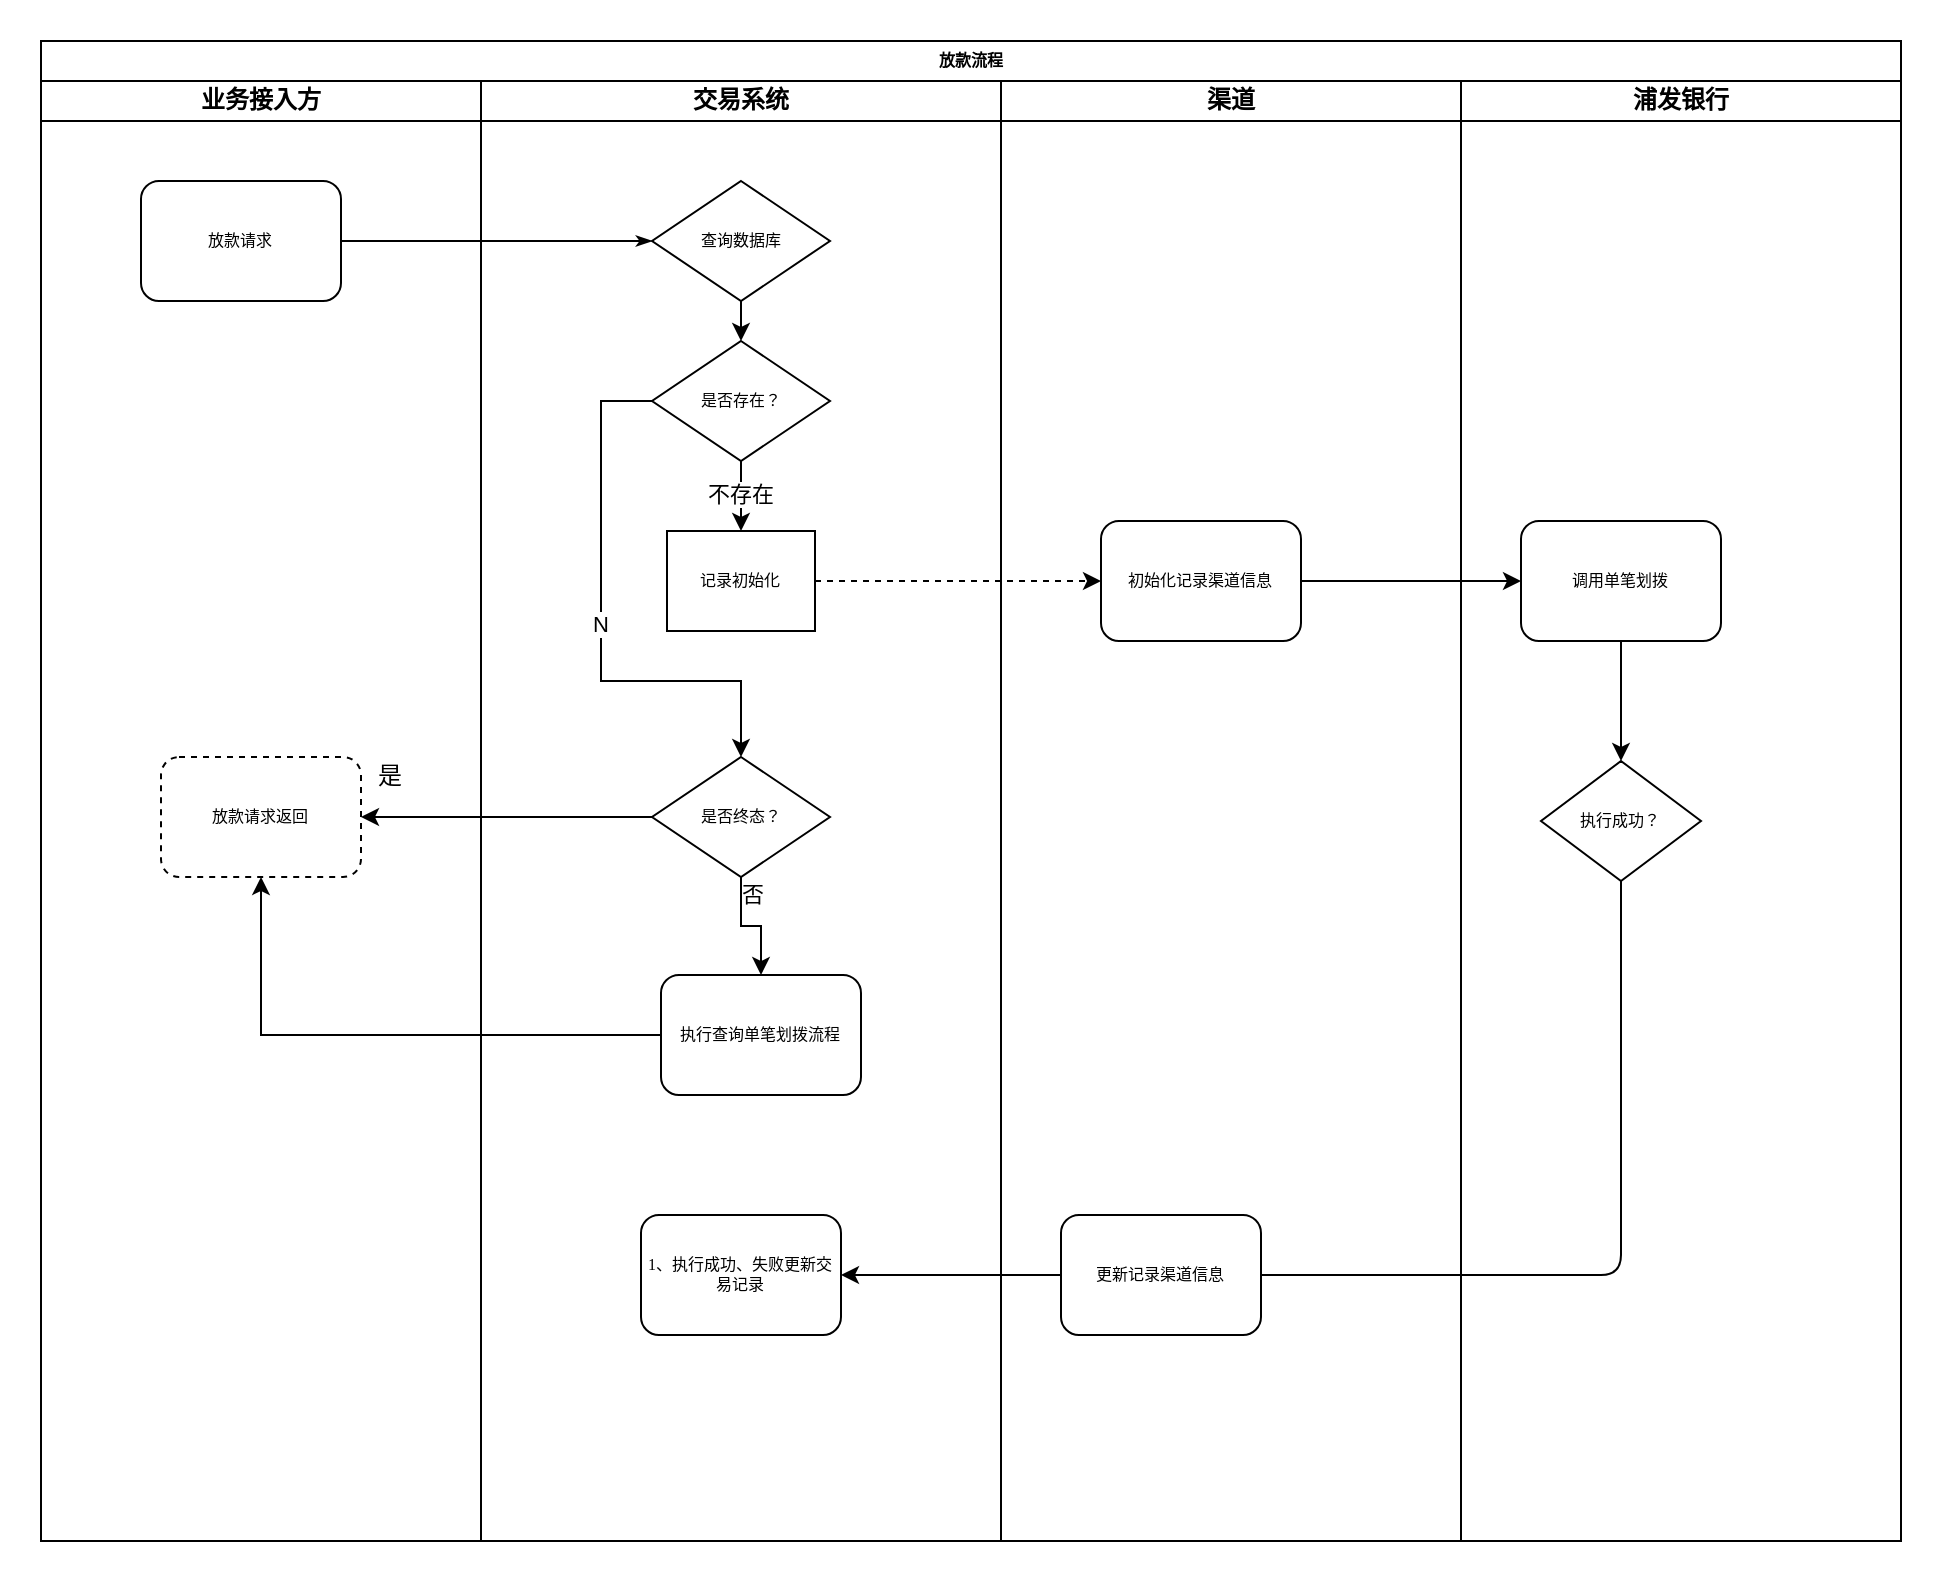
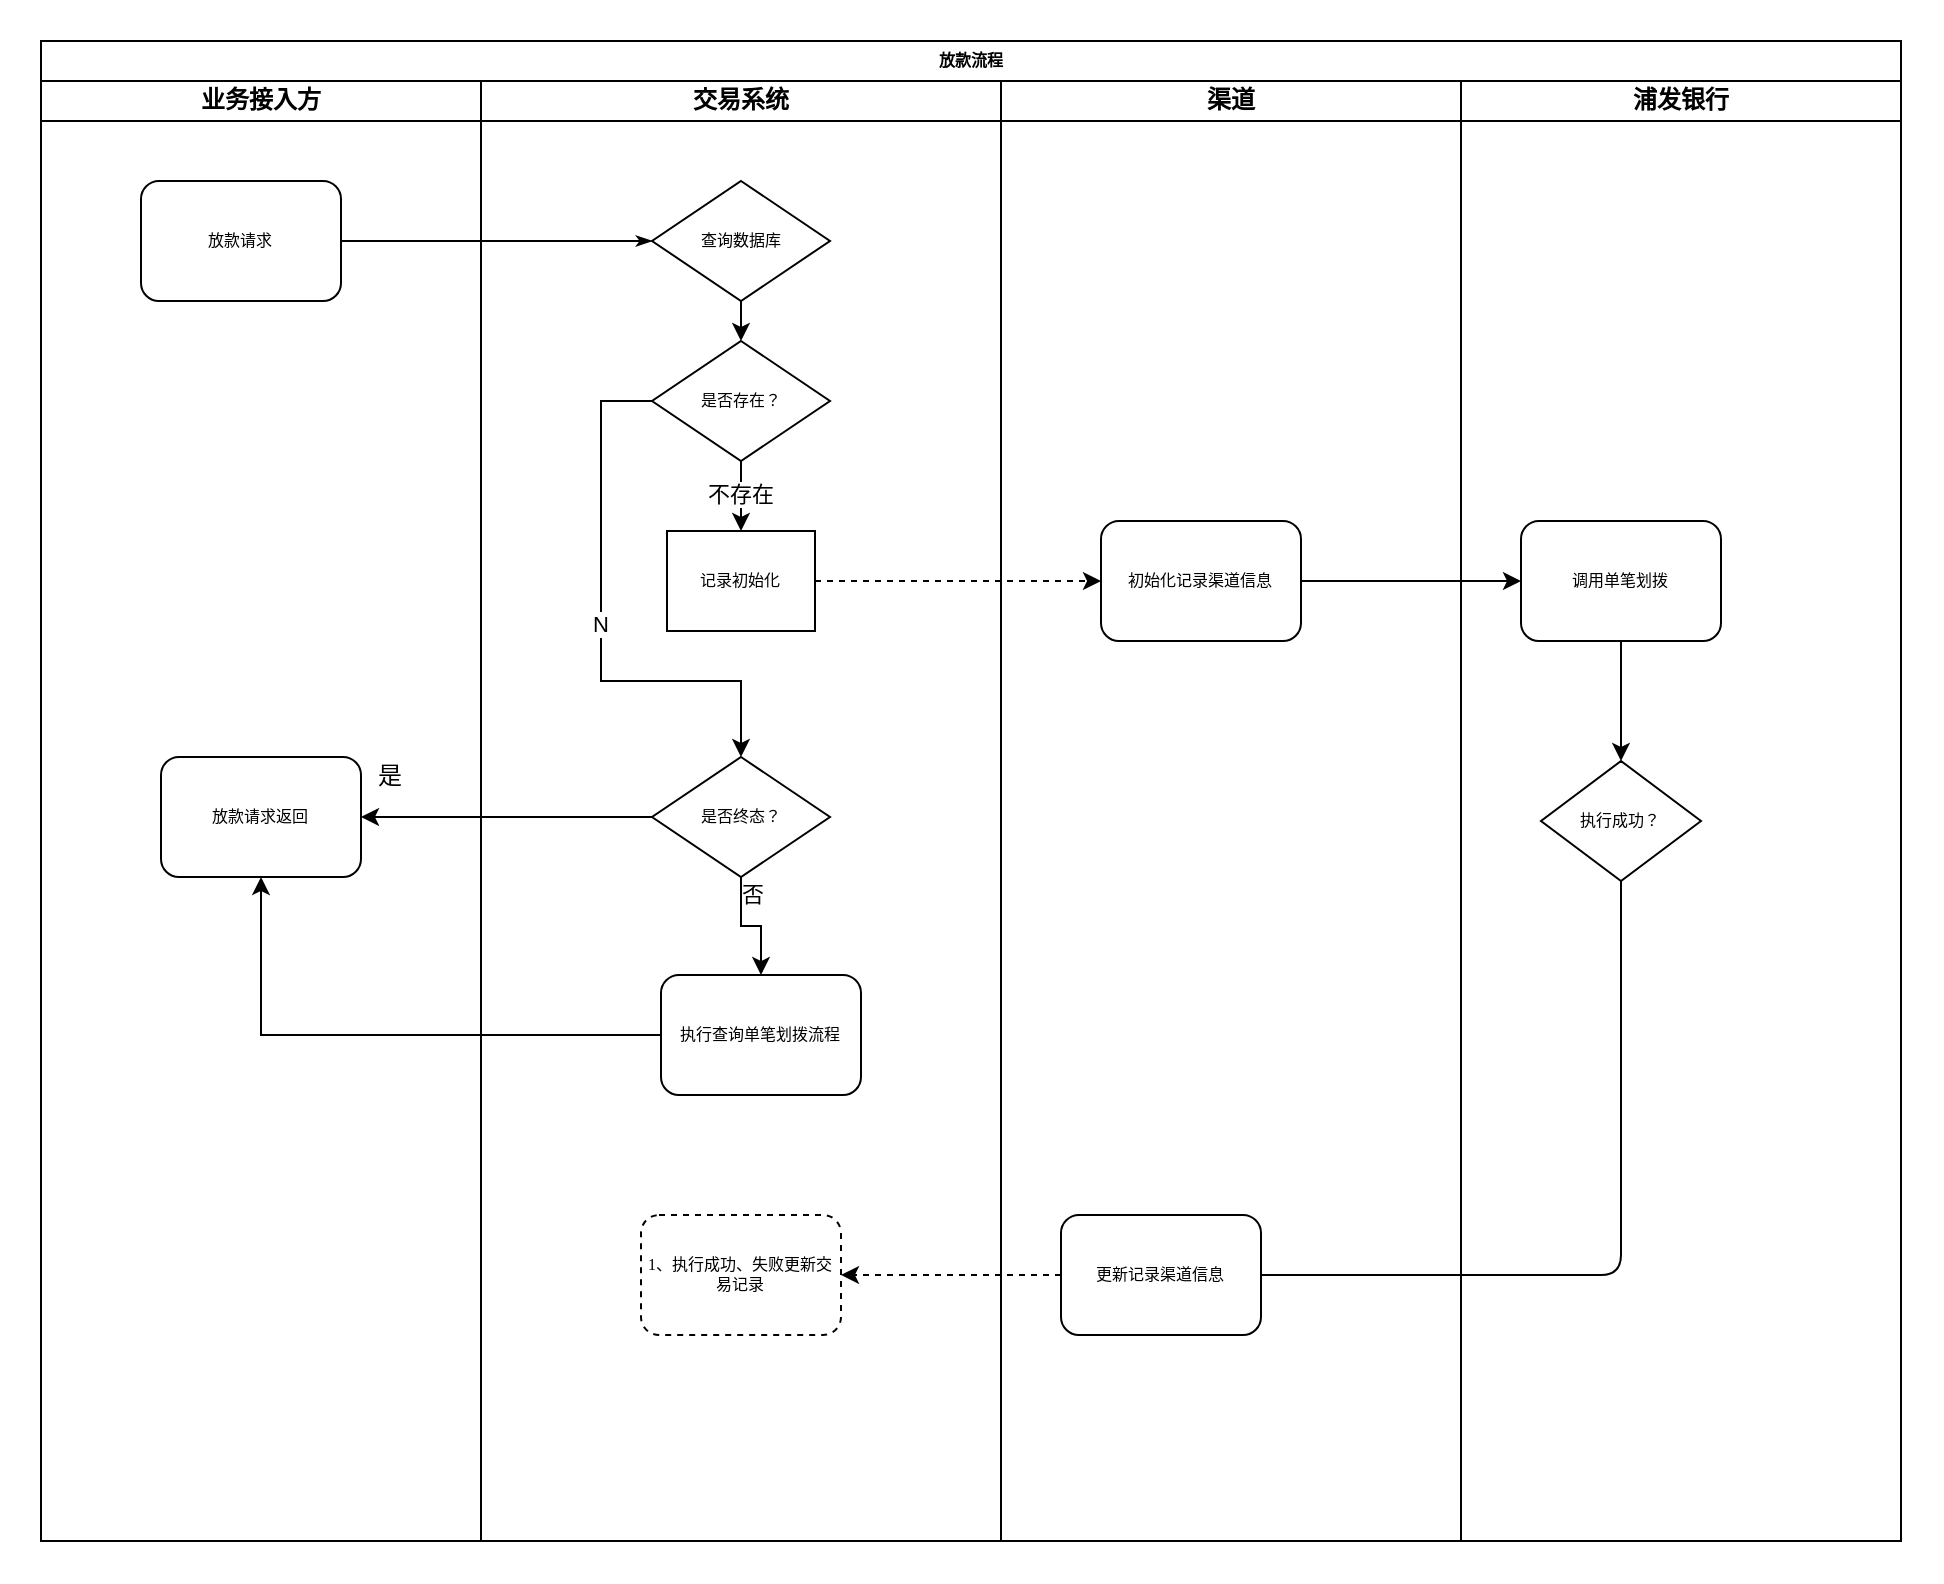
node "放款请求返回": style dashed -> solid
node "1、执行成功、失败更新交易记录": style solid -> dashed
edge "更新记录渠道信息" -> "1、执行成功、失败更新交易记录": style solid -> dashed
